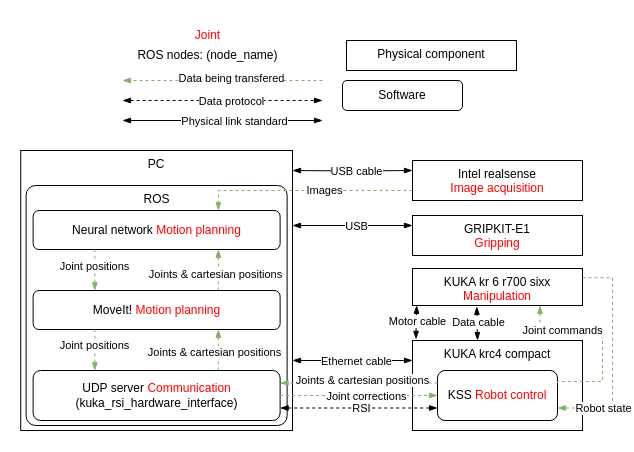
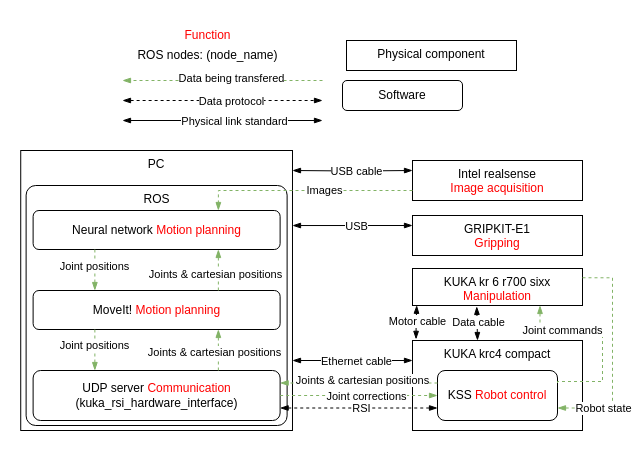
node "Joint": label "Joint" -> "Function"
